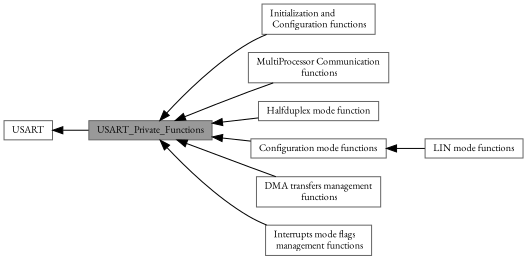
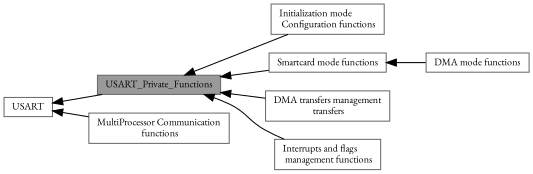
node "Initialization and Configuration functions": label "Initialization and Configuration functions" -> "Initialization mode Configuration functions"
edge "MultiProcessor Communication functions" -> "USART_Private_Functions": now "MultiProcessor Communication functions" -> "USART"
node "Halfduplex mode function": removed
node "Configuration mode functions": label "Configuration mode functions" -> "Smartcard mode functions"
node "LIN mode functions": label "LIN mode functions" -> "DMA mode functions"
node "DMA transfers management functions": label "DMA transfers management functions" -> "DMA transfers management transfers"
node "Interrupts mode flags management functions": label "Interrupts mode flags management functions" -> "Interrupts and flags management functions"
